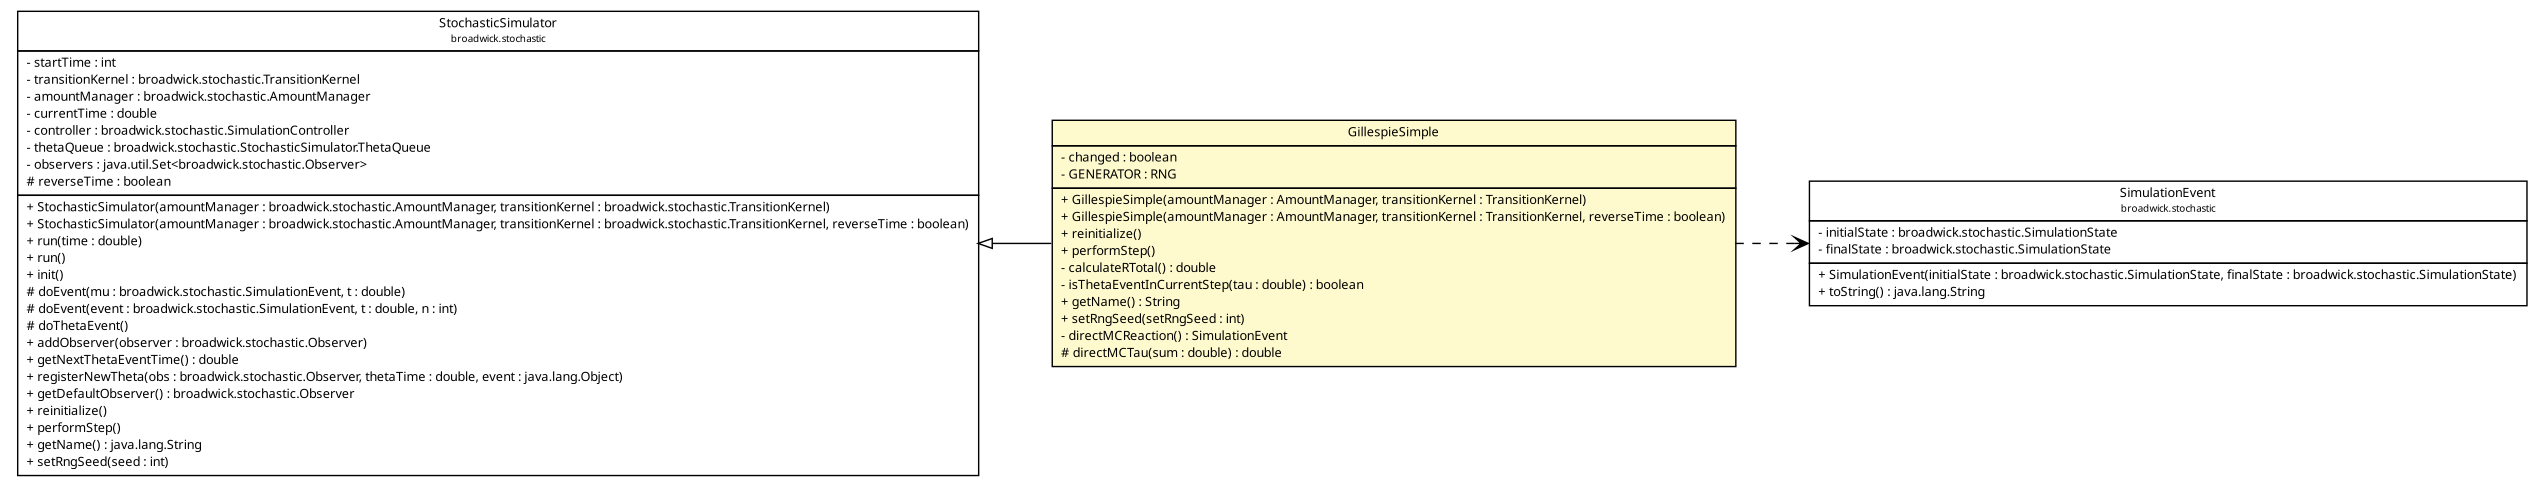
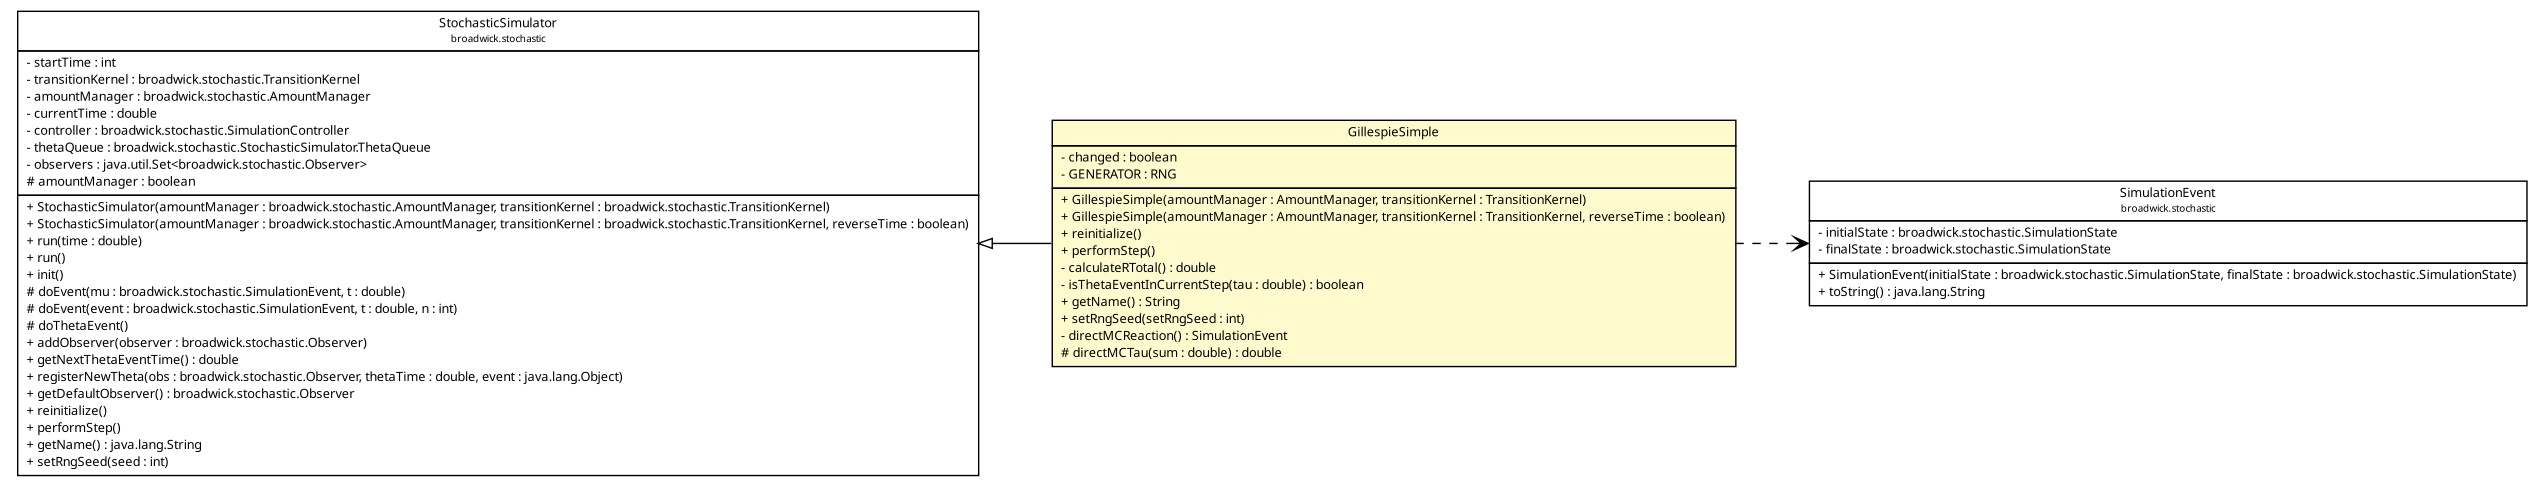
node "StochasticSimulator": text "# reverseTime : boolean" -> "# amountManager : boolean"
